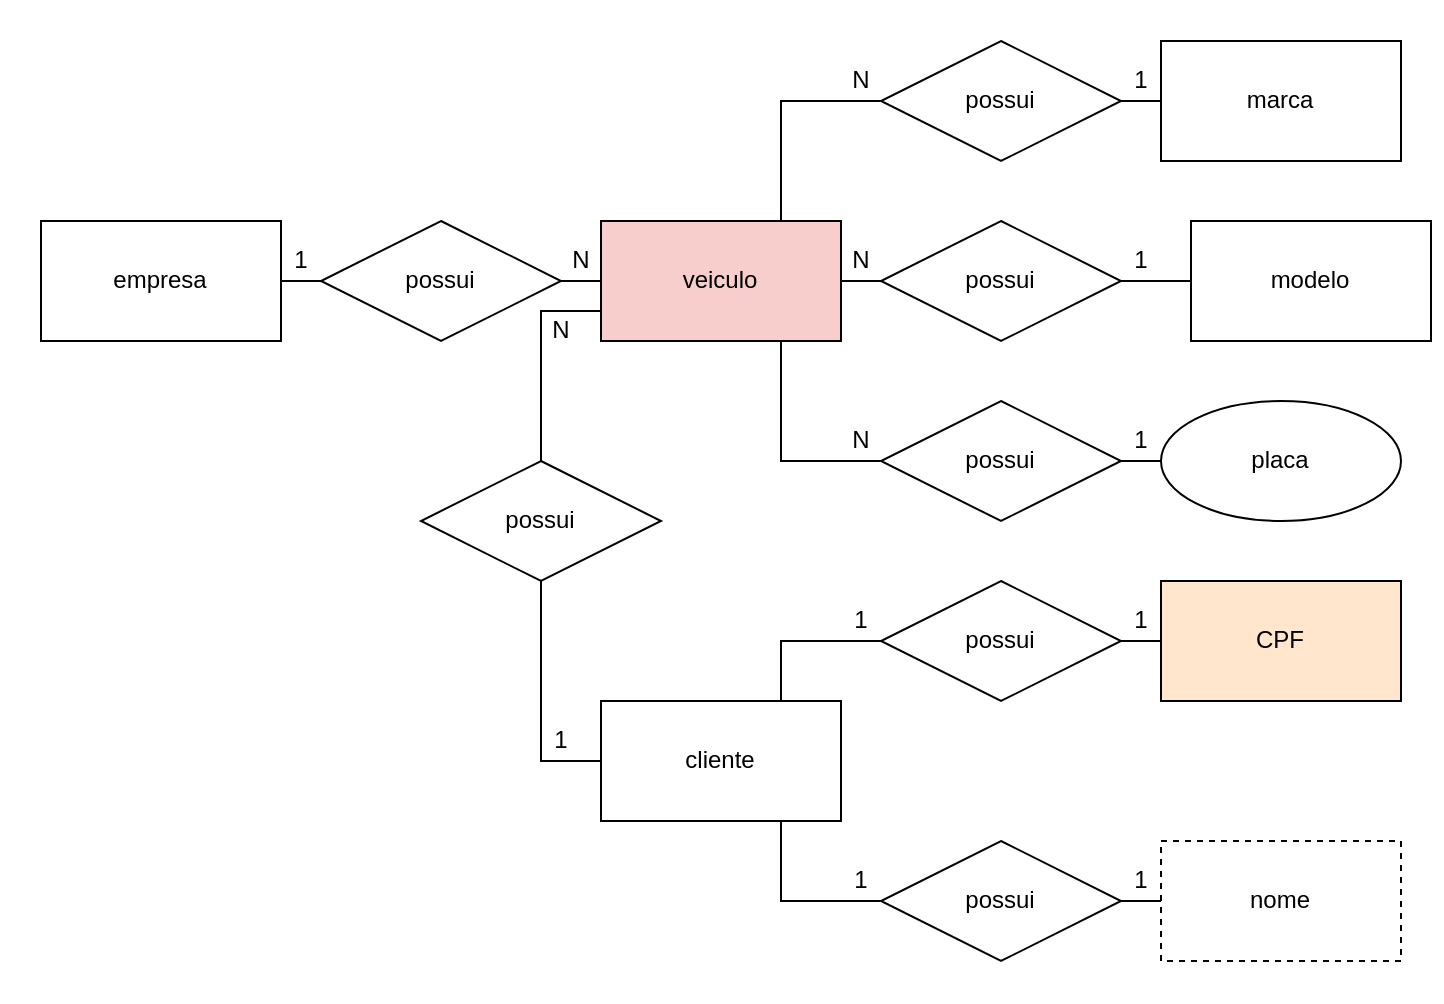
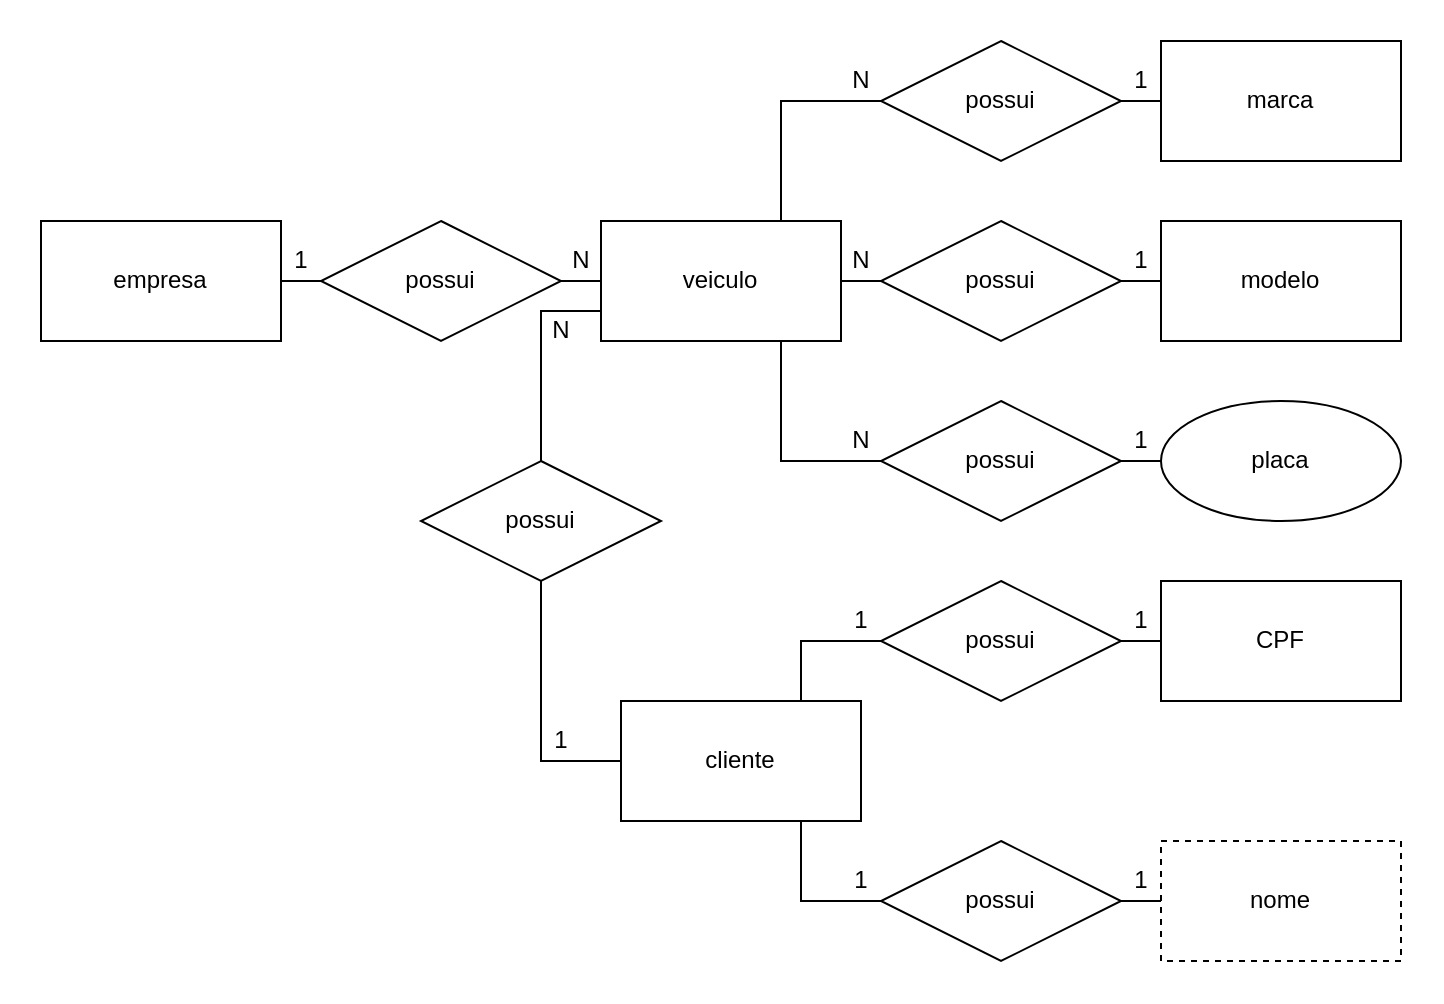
node "veiculo": fillcolor #f8cecc -> #ffffff
node "modelo": moved (1311, 281) -> (1281, 281)
node "CPF": fillcolor #ffe6cc -> #ffffff
node "cliente": moved (721, 761) -> (741, 761)
